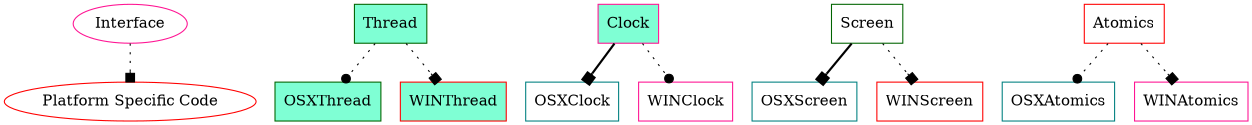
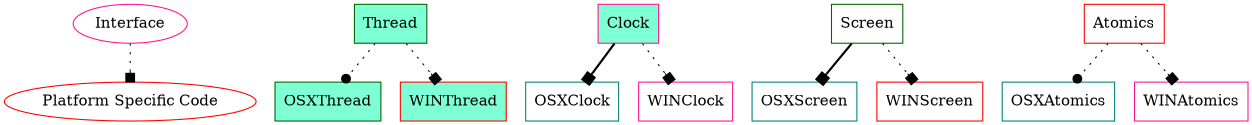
edge "Clock" -> "WINClock": arrowhead dot -> box
